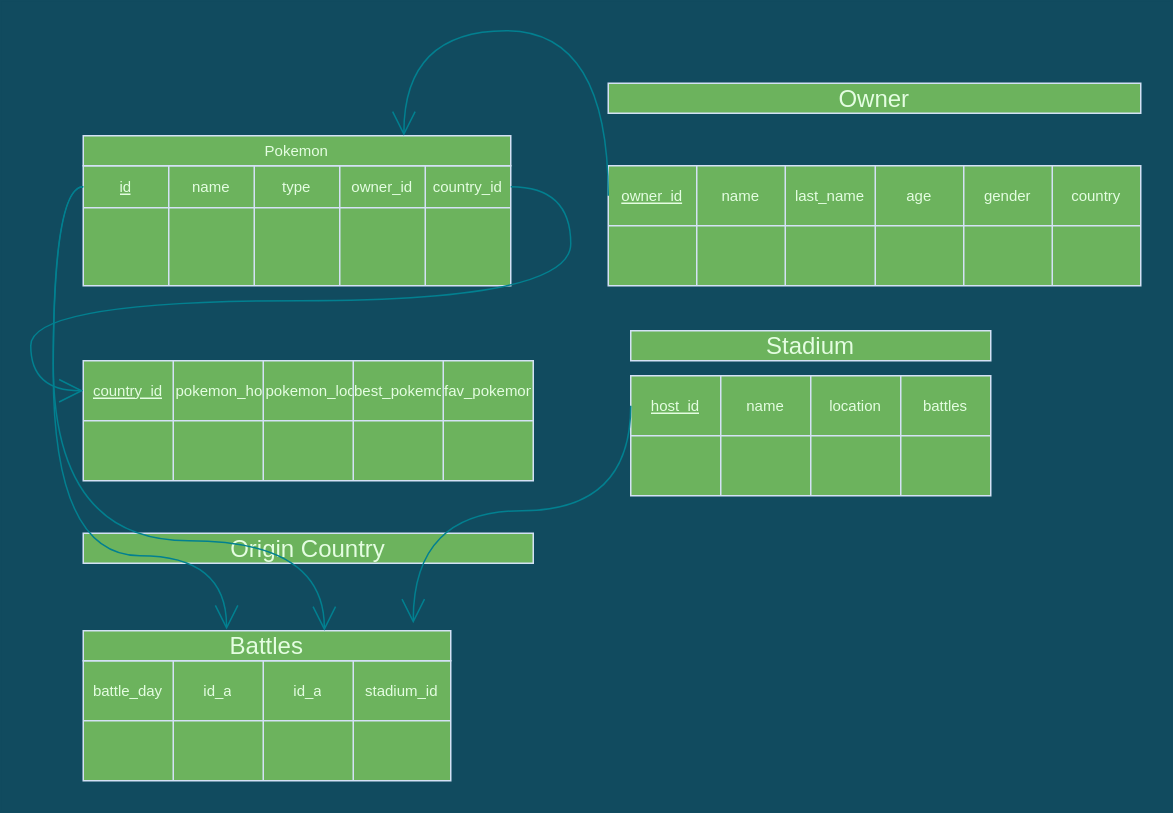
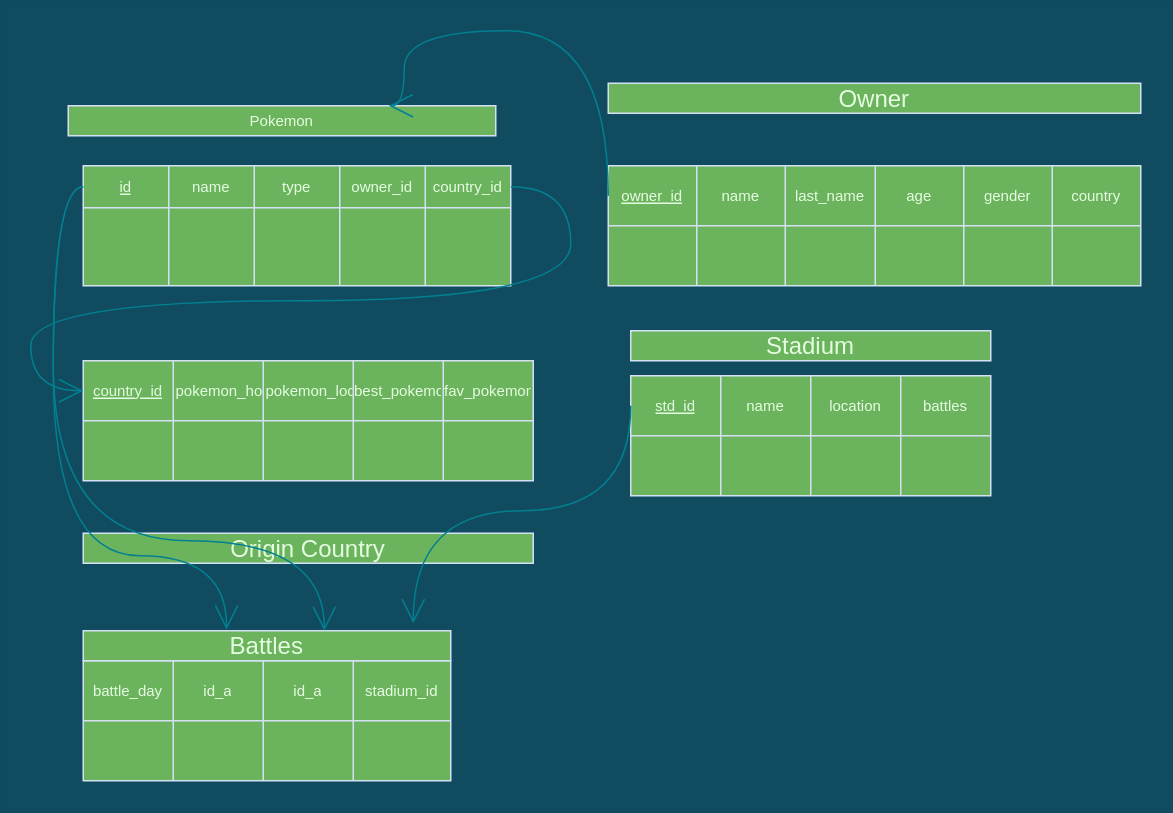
node "Pokemon": moved (297, 151) -> (282, 121)
node "host_id": label "host_id" -> "std_id"
